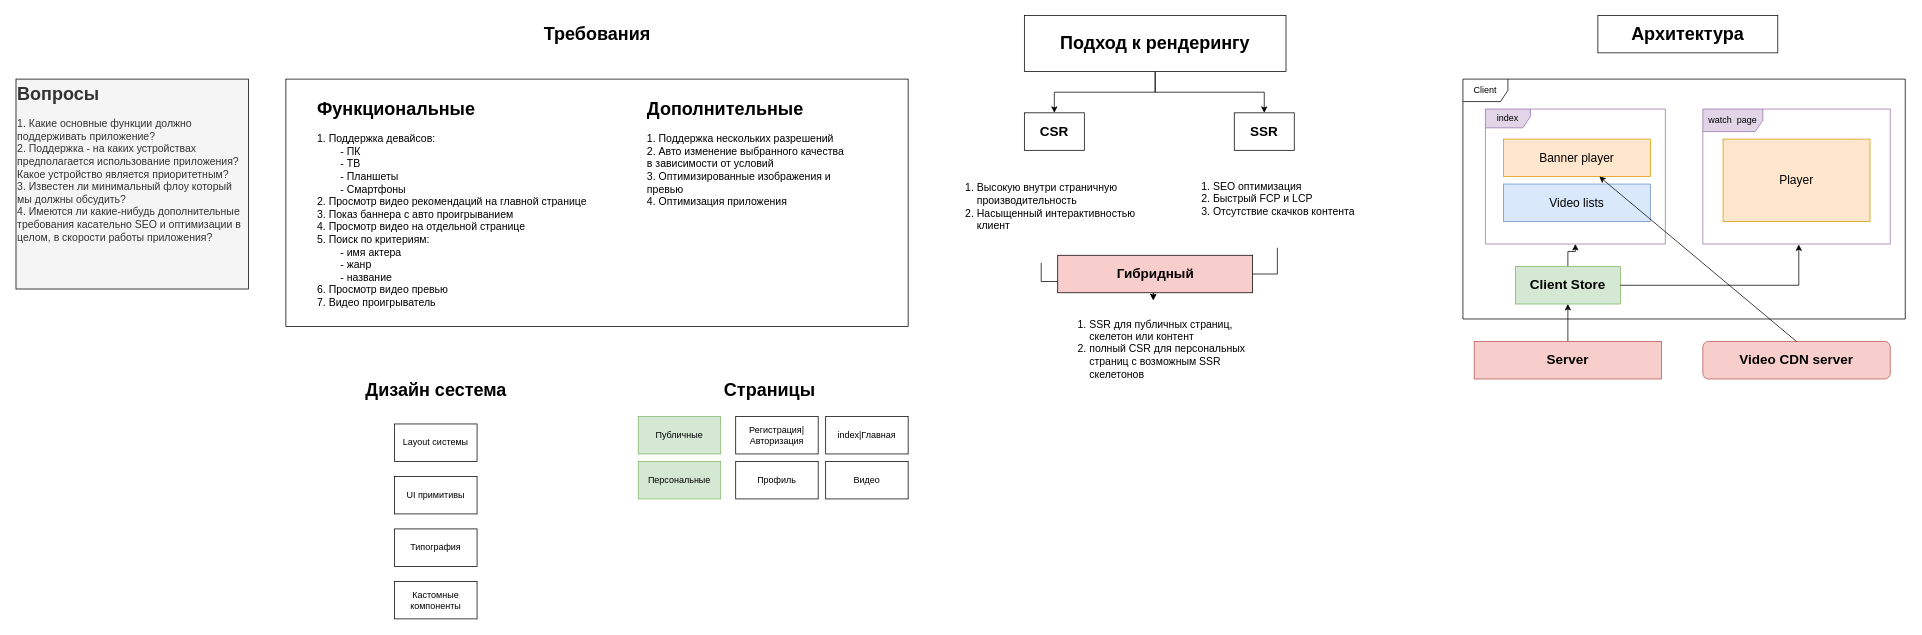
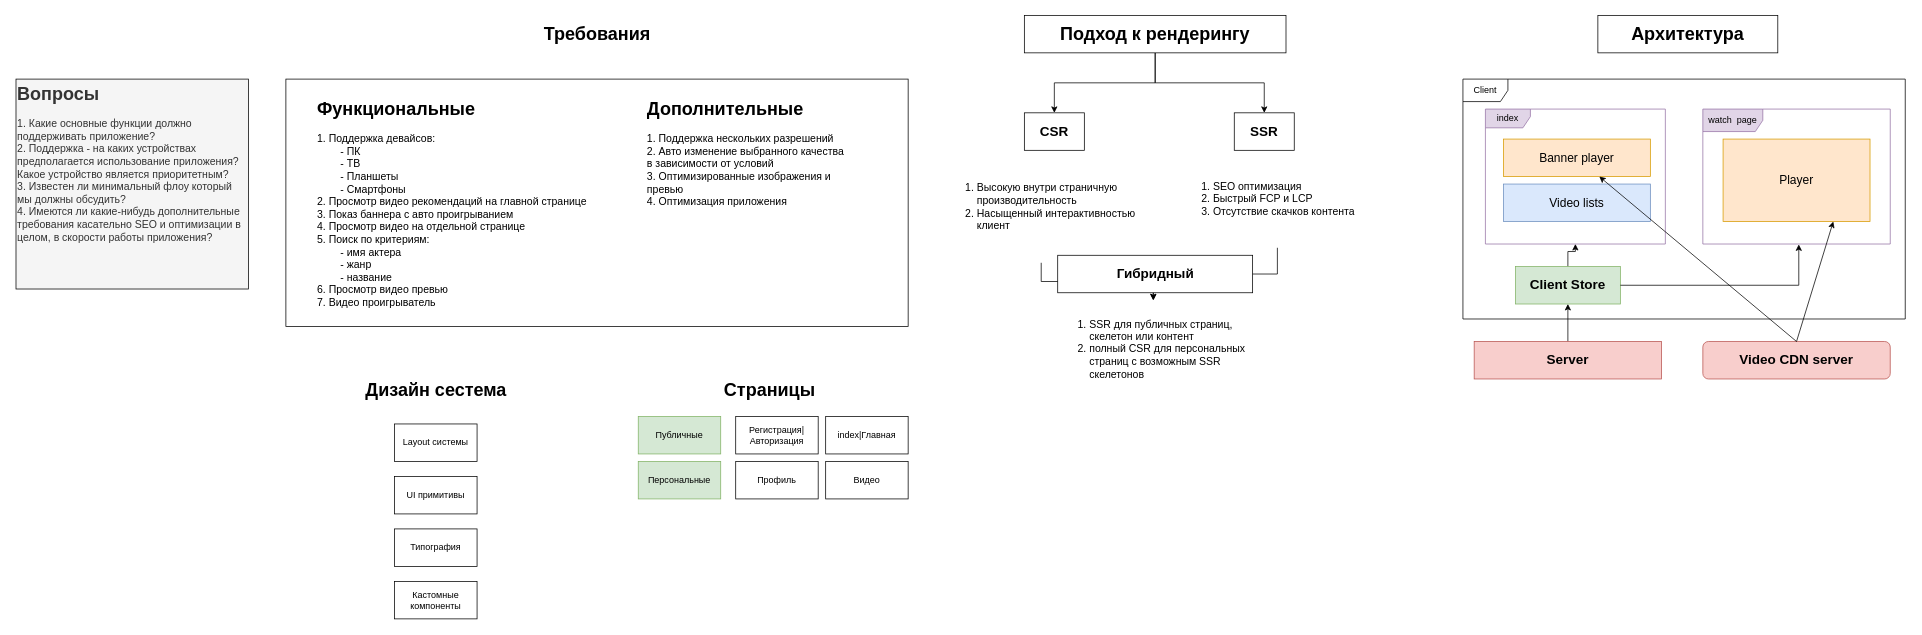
node "Подход к рендерингу": size 262x56 -> 262x38
node "Гибридный": fillcolor #f8cecc -> #ffffff
edge "Video CDN server" -> "Player": added
